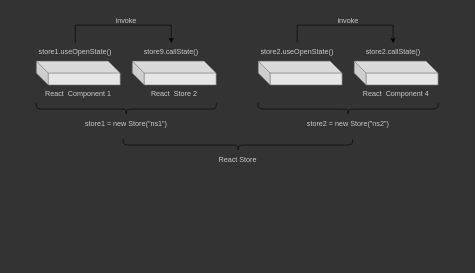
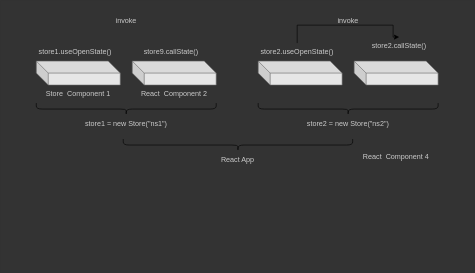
edge "store1.useOpenState()" -> "store9.callState()": removed
node "store2.callState()": moved (393, 52) -> (399, 46)
node "React Component 1": label "React Component 1" -> "Store Component 1"
node "React Store 2": label "React Store 2" -> "React Component 2"
node "React Component 4": moved (396, 94) -> (396, 157)
node "React Store": label "React Store" -> "React App"
